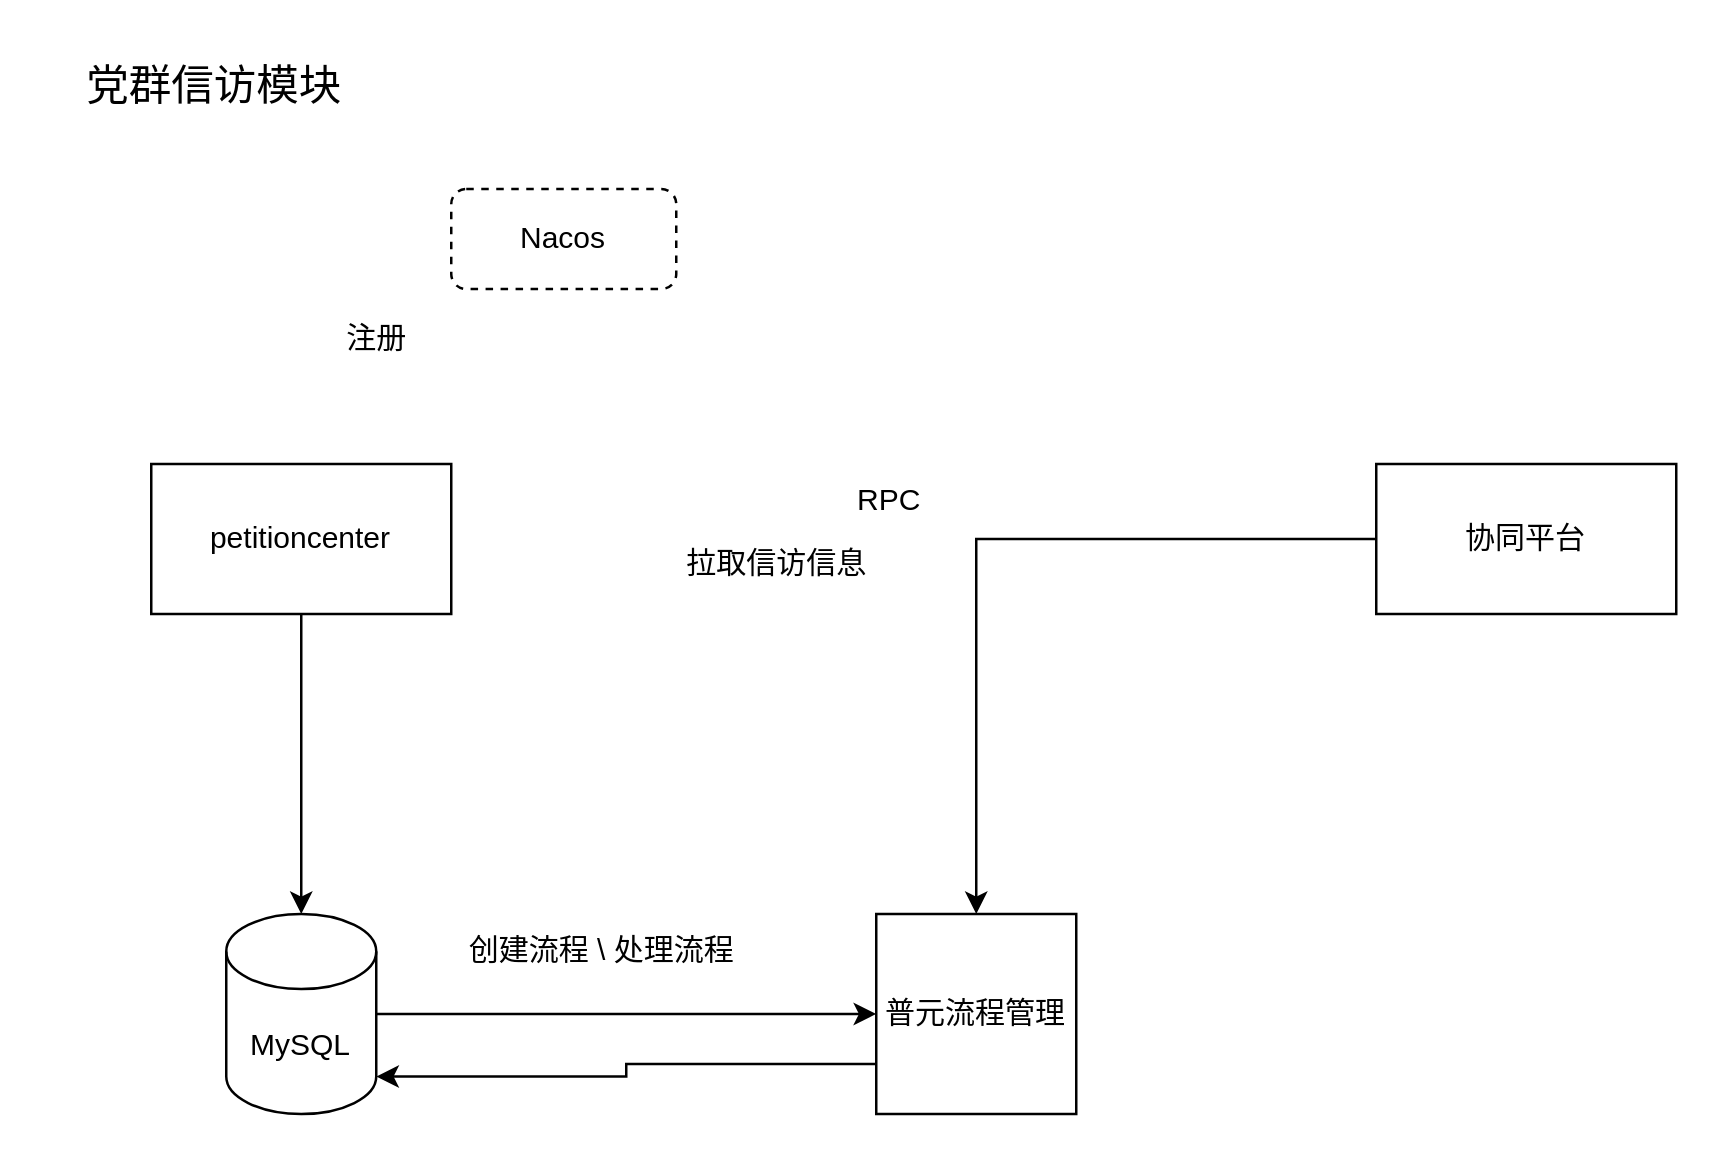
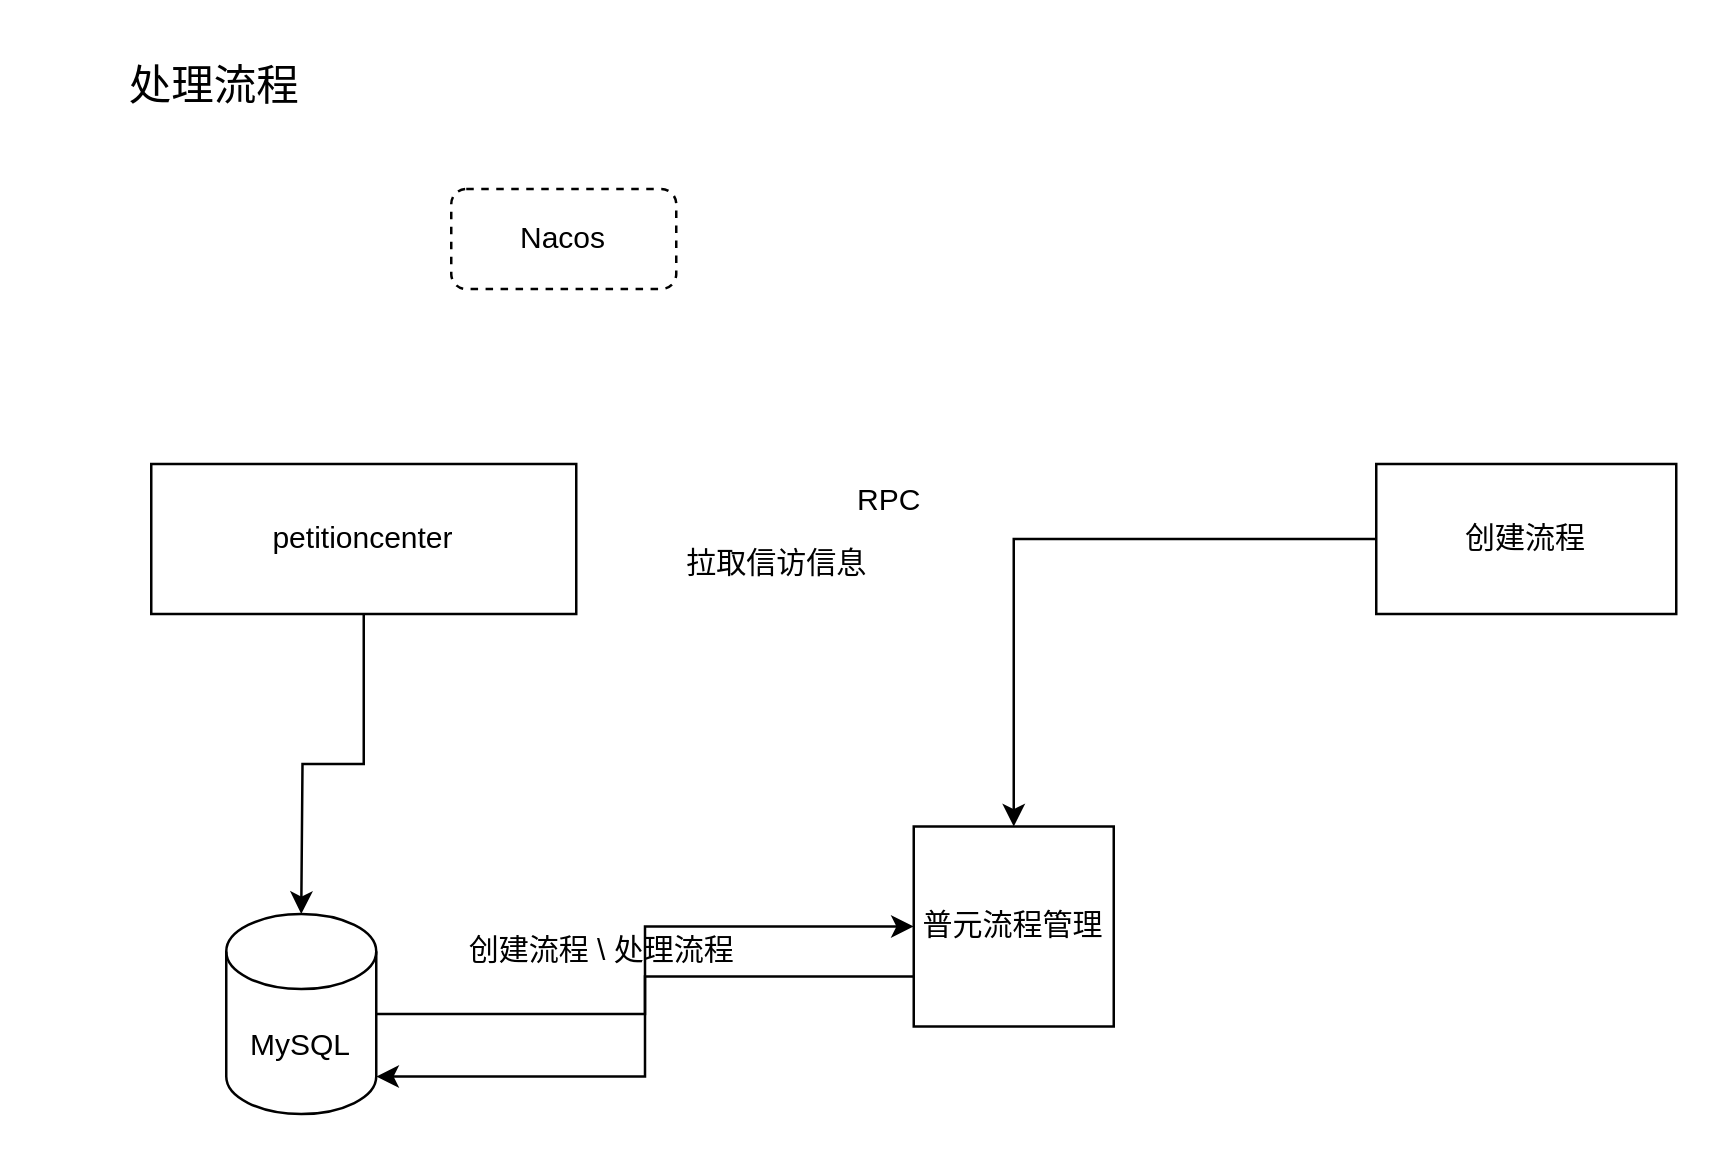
node "党群信访模块": label "党群信访模块" -> "处理流程"
node "注册": removed
node "petitioncenter": size 300x150 -> 425x150
node "协同平台": label "协同平台" -> "创建流程"
node "普元流程管理": moved (976, 1014) -> (1014, 926)
